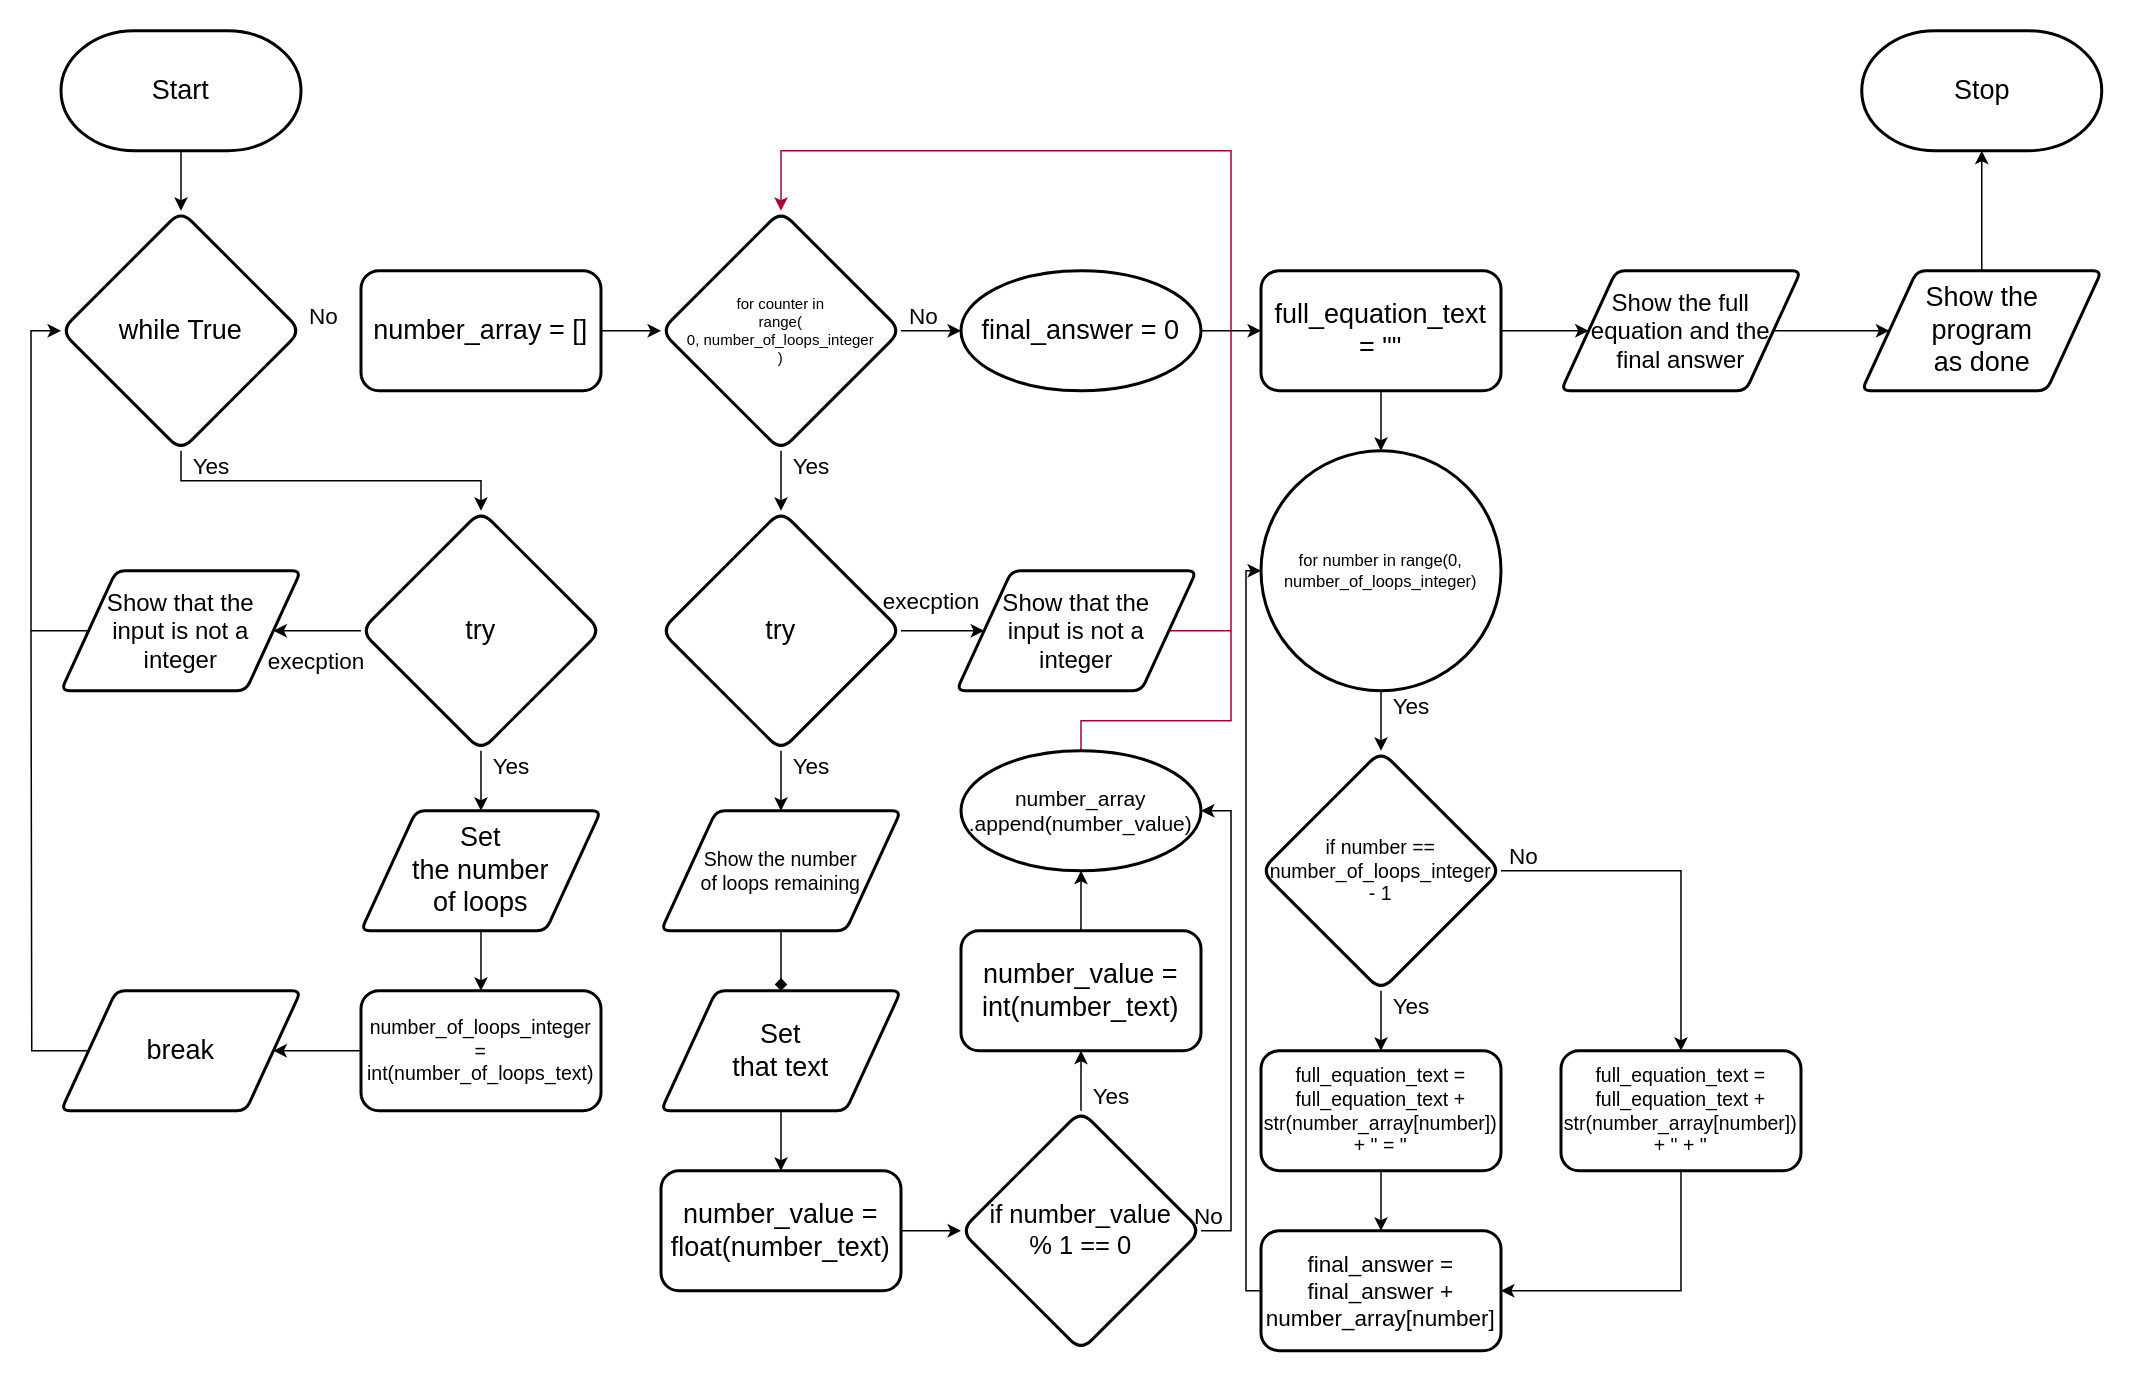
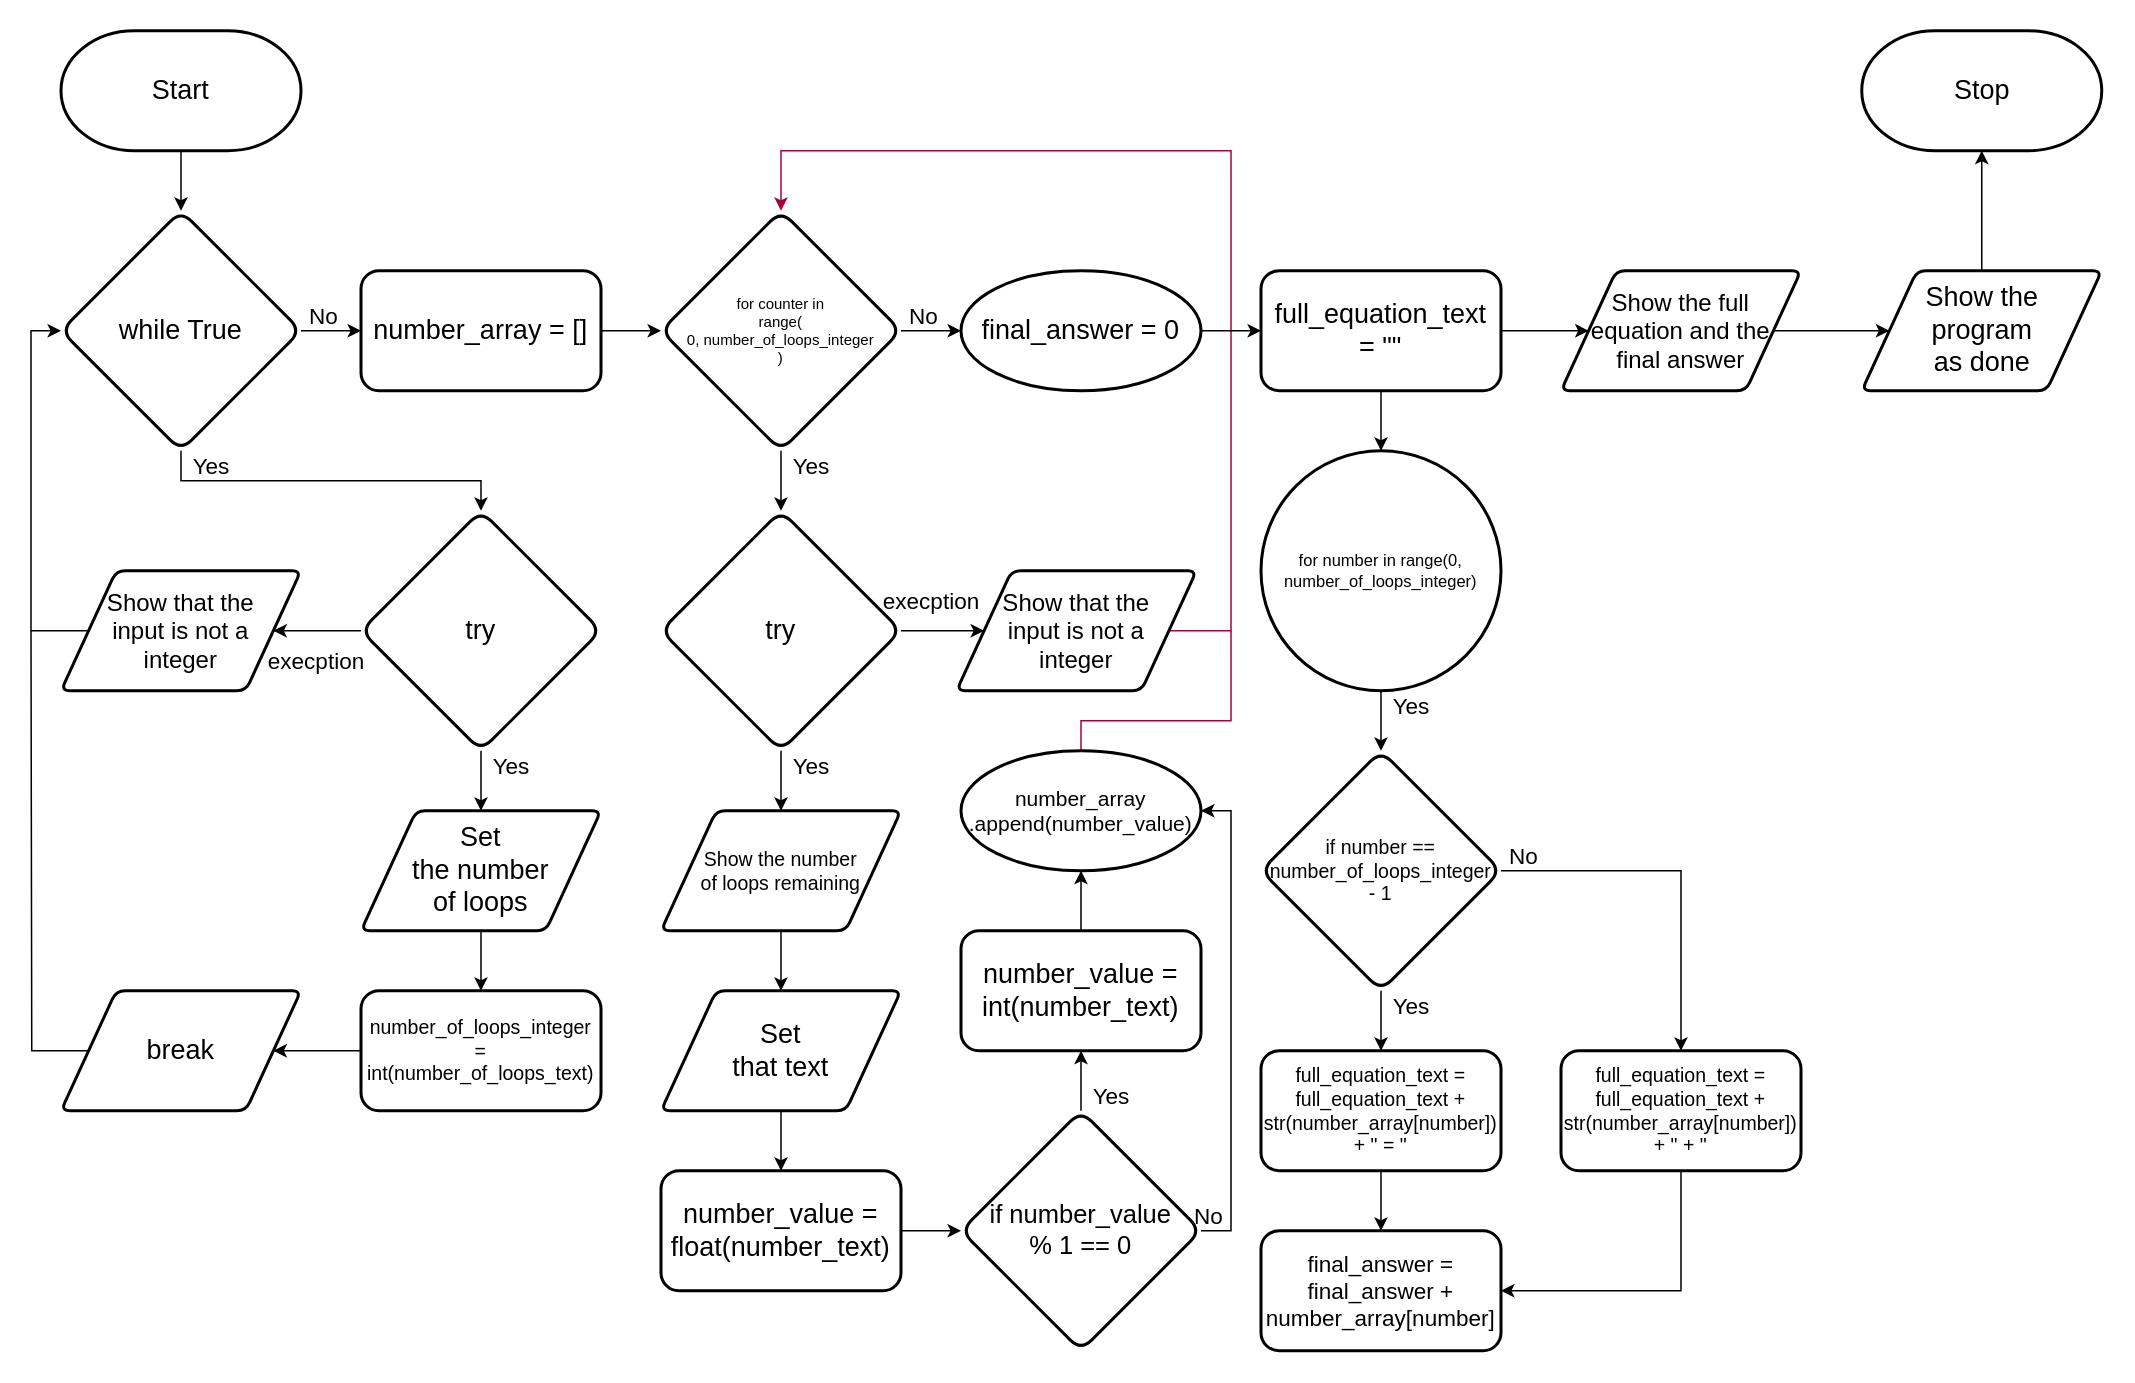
edge "while True" -> "number_array = []": added
edge "final_answer = final_answer + number_array[number]" -> "for number in range(0, number_of_loops_integer)": removed
edge "Show the numberof loops remaining" -> "Set that text": arrowhead diamond -> classic
